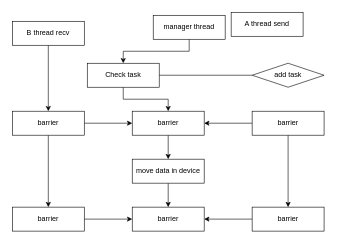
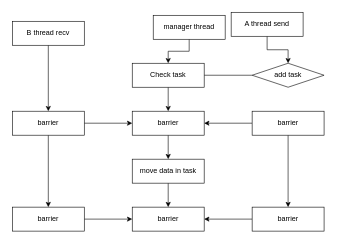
edge "A thread send" -> "add task": added
node "Check task": moved (123, 75) -> (168, 75)
node "move data in device": label "move data in device" -> "move data in task"
